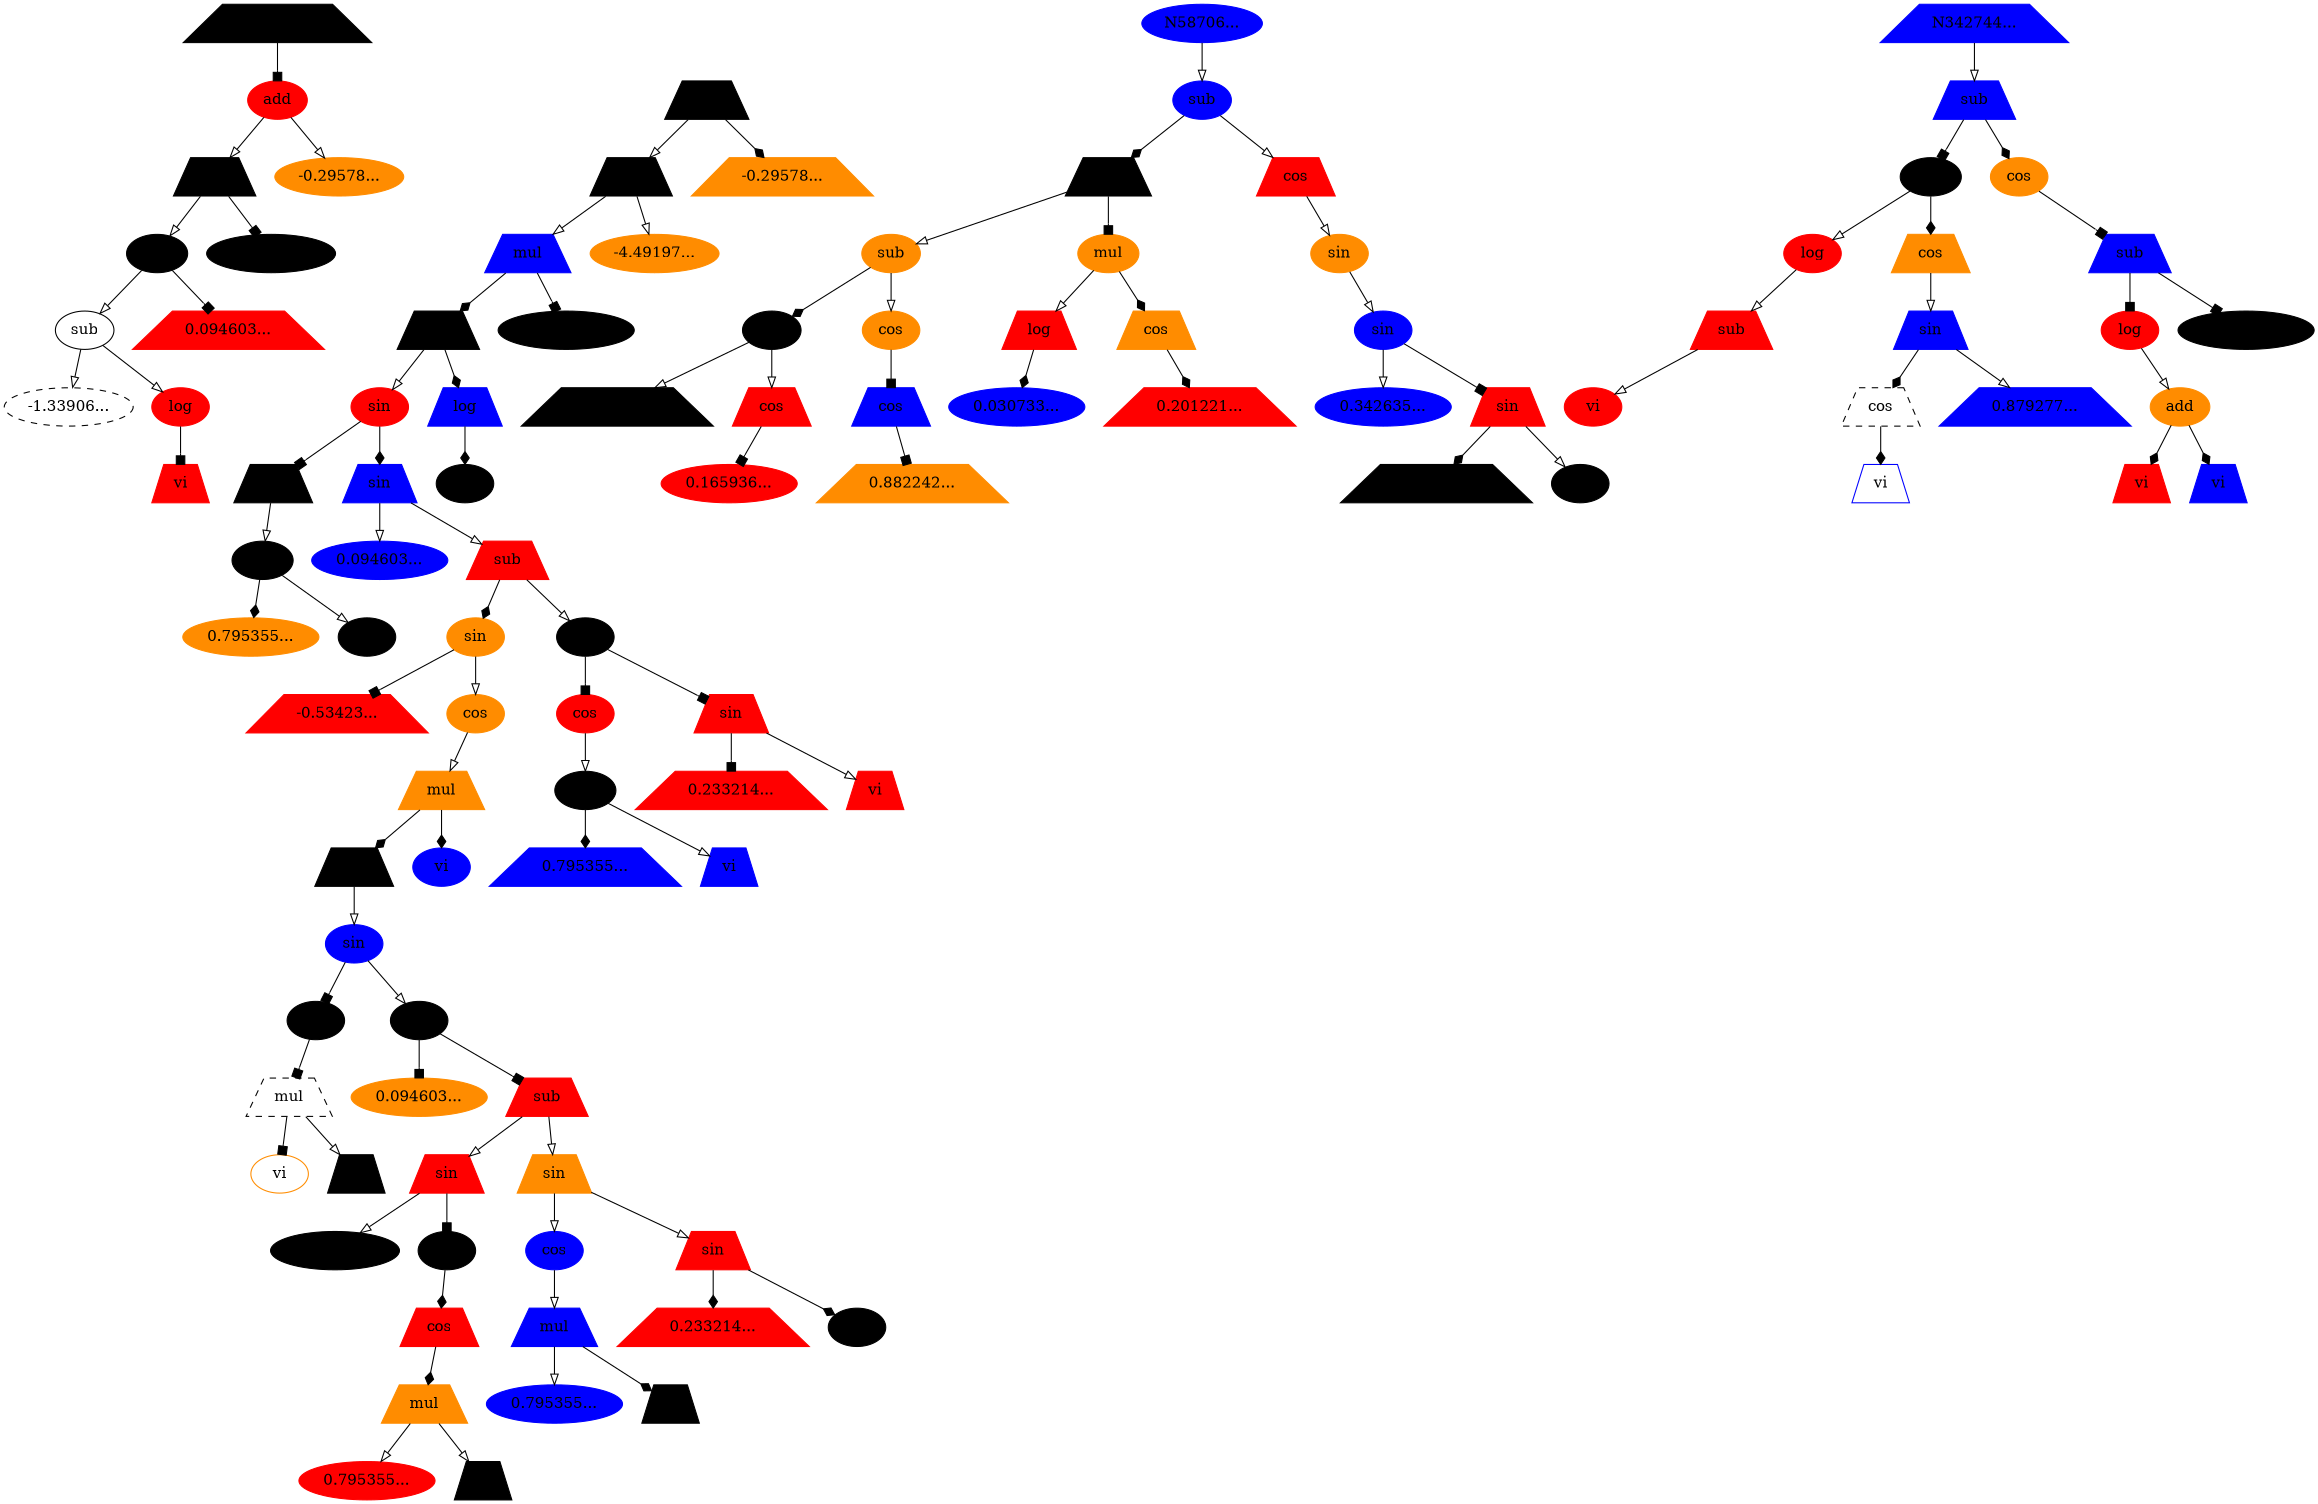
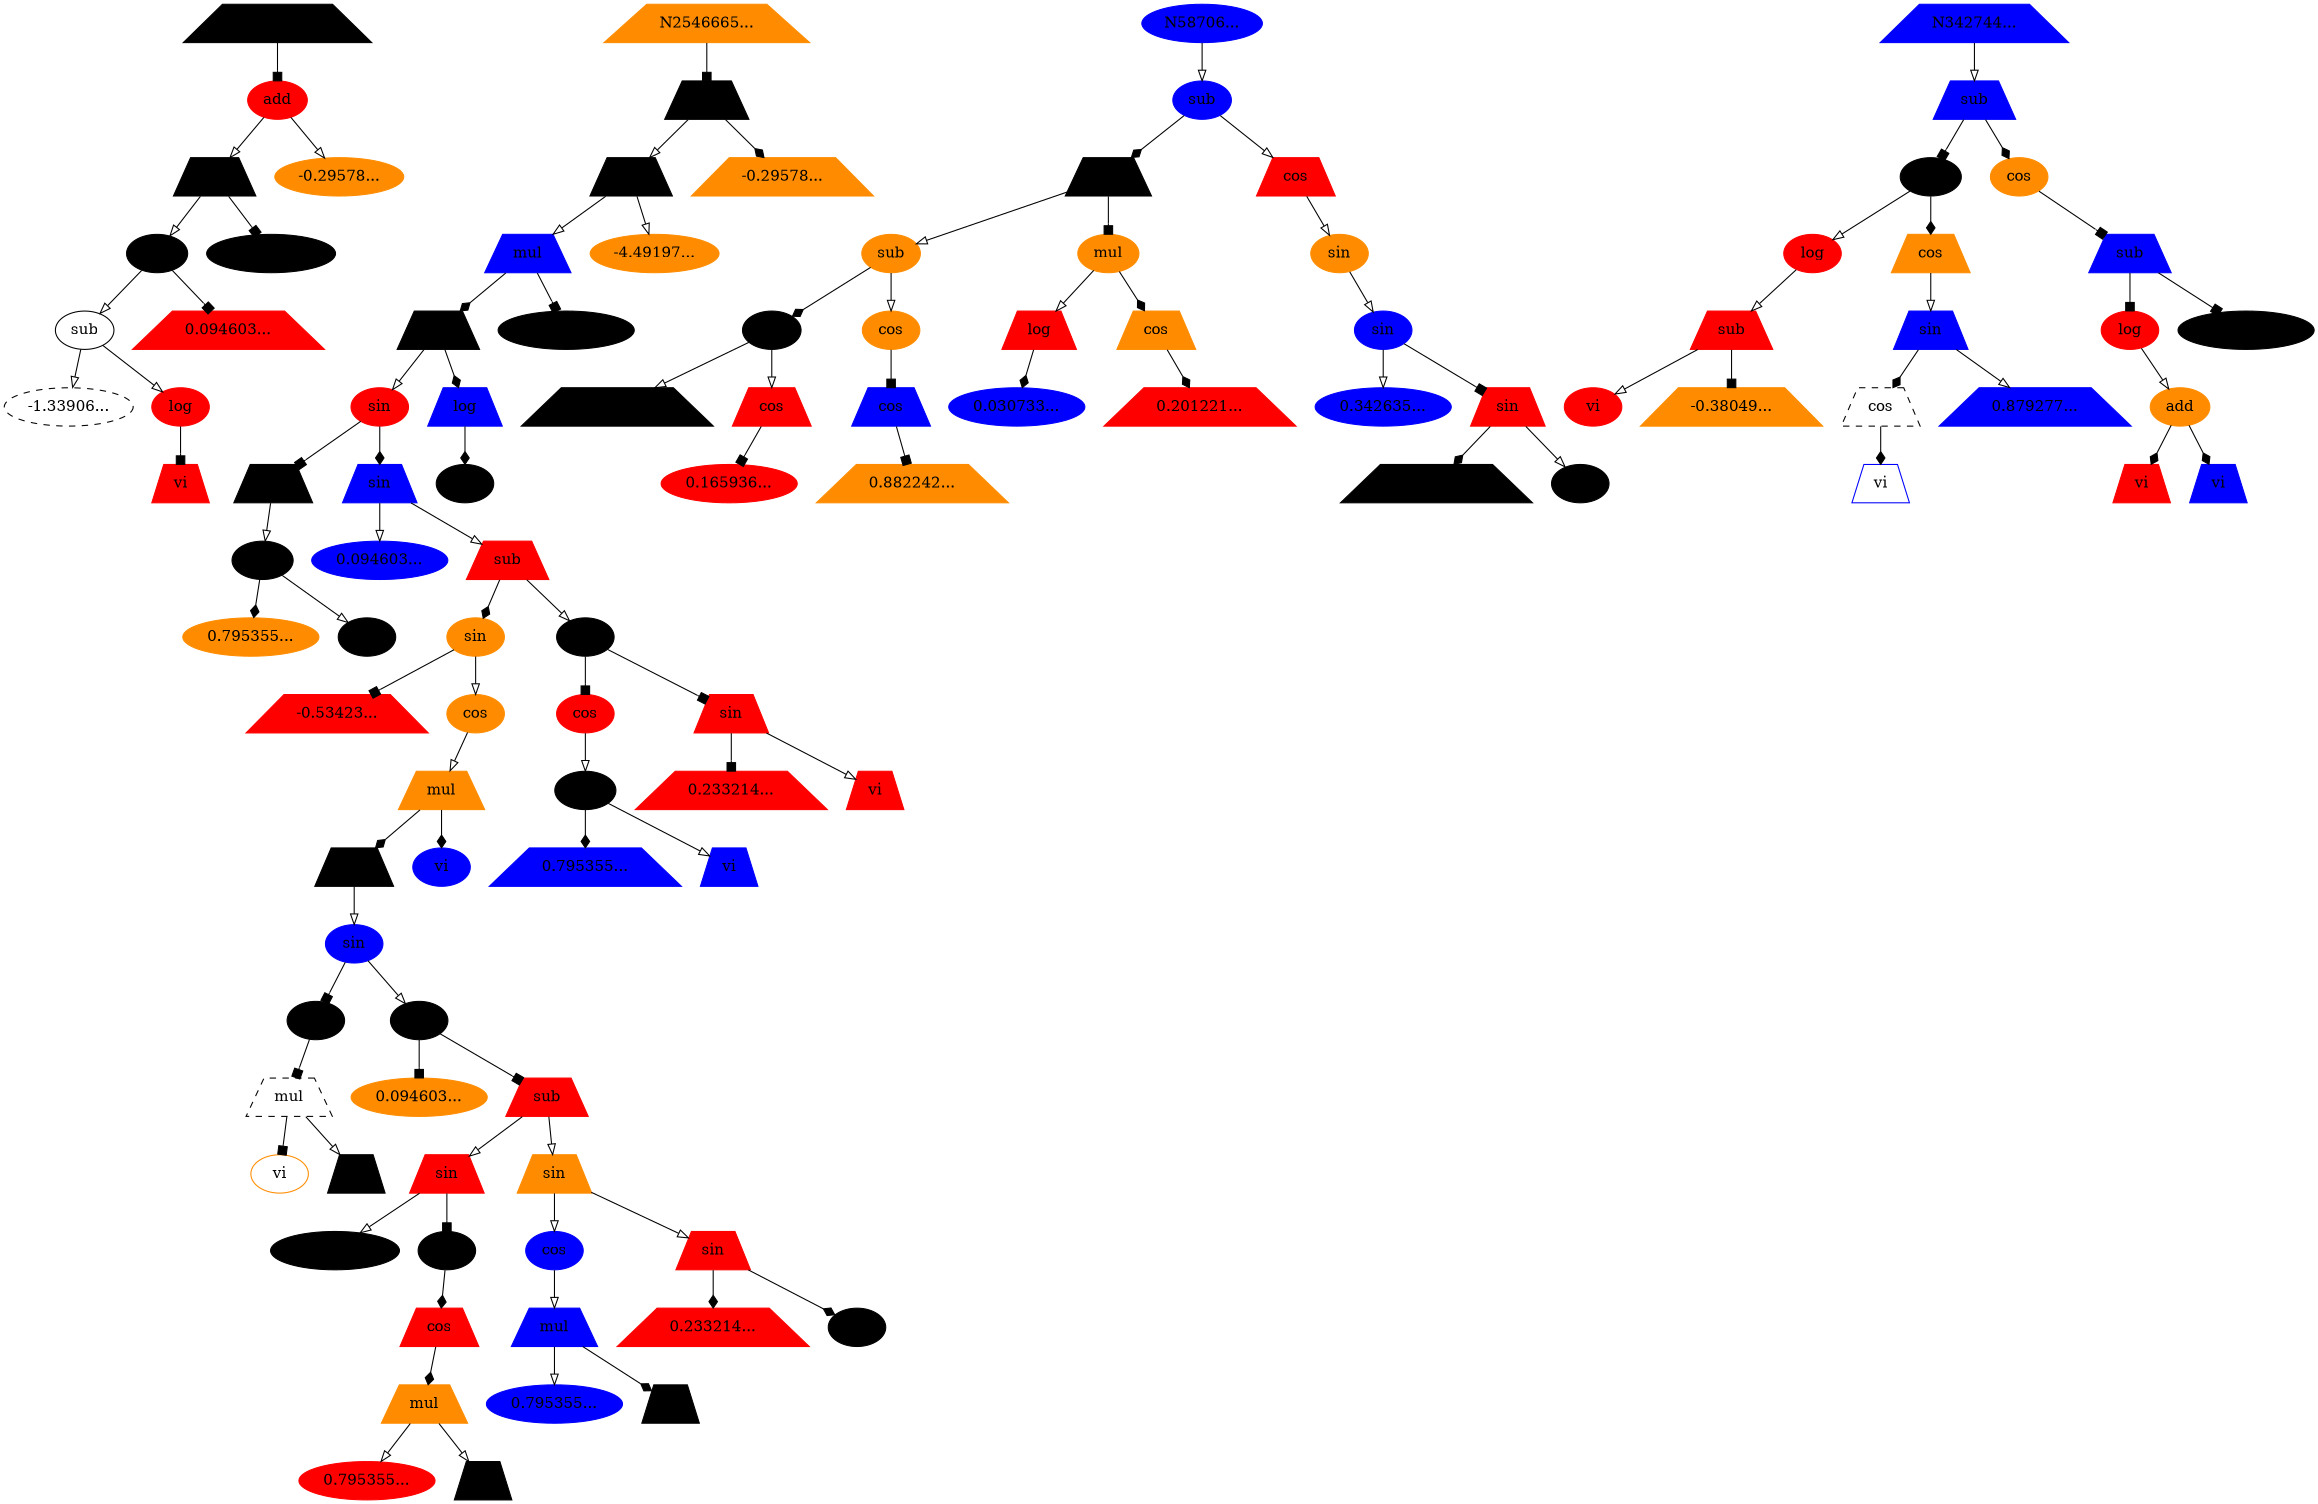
node "N2546665...": added
node "-0.38049...": added
